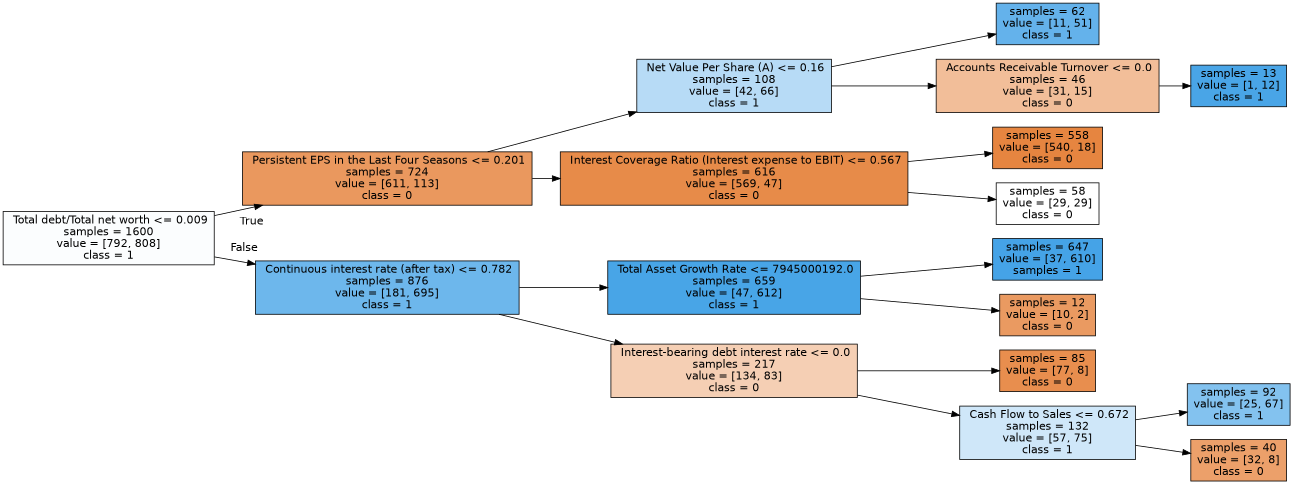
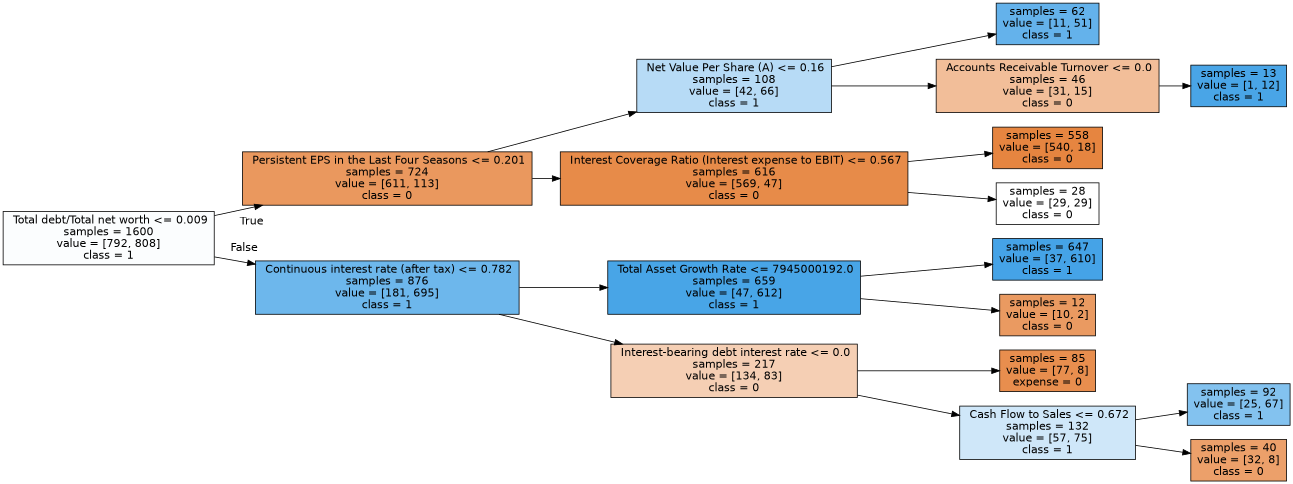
node "samples = 58 value = [29, 29] class = 0": label "samples = 58 value = [29, 29] class = 0" -> "samples = 28 value = [29, 29] class = 0"
node "samples = 647 value = [37, 610] samples = 1": label "samples = 647 value = [37, 610] samples = 1" -> "samples = 647 value = [37, 610] class = 1"
node "samples = 85 value = [77, 8] class = 0": label "samples = 85 value = [77, 8] class = 0" -> "samples = 85 value = [77, 8] expense = 0"
